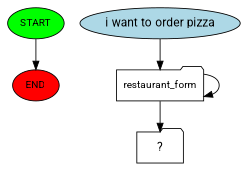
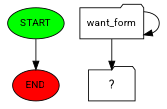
node "i want to order pizza": removed
node "restaurant_form": label "restaurant_form" -> "want_form"
